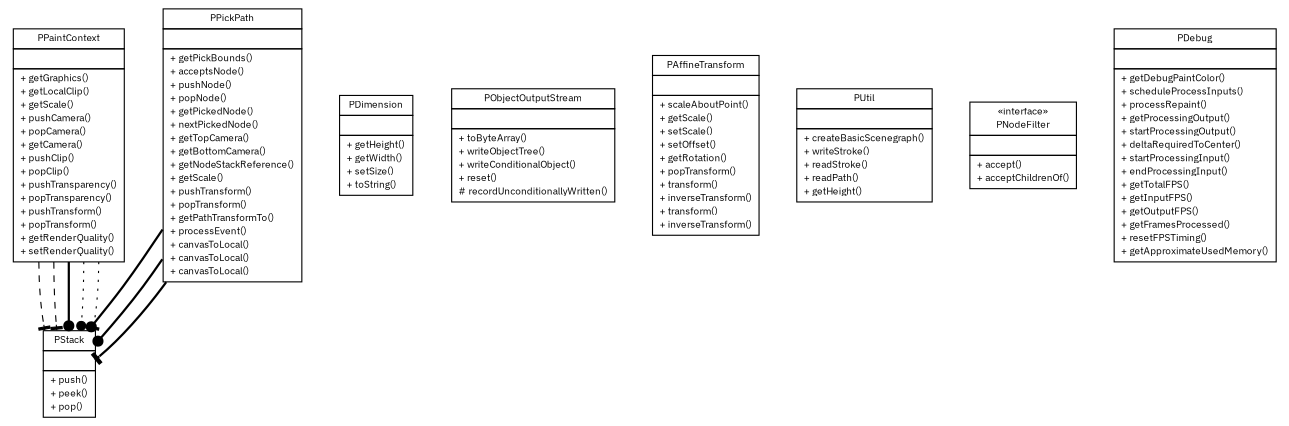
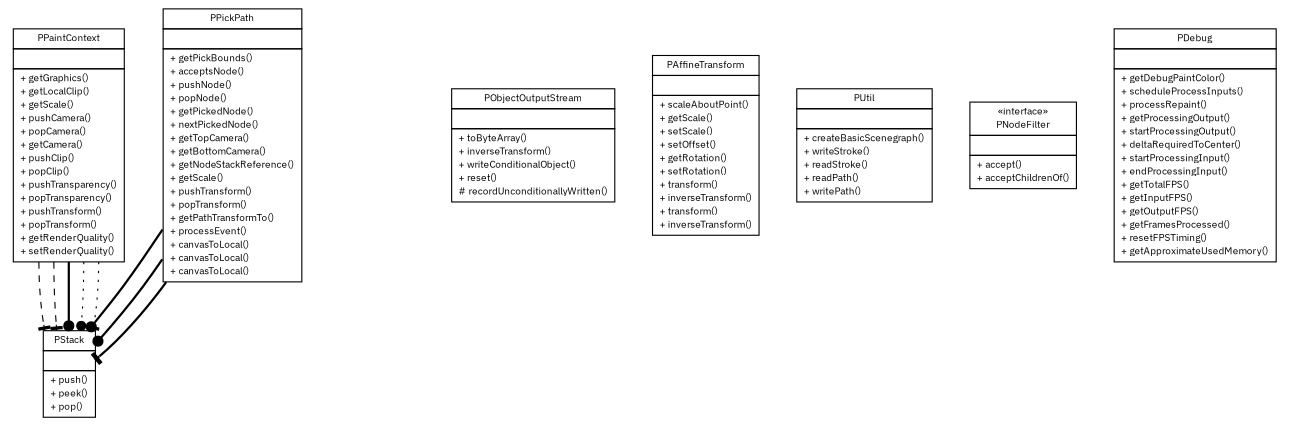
node "PDimension": removed
node "PObjectOutputStream": text "+ writeObjectTree()" -> "+ inverseTransform()"
node "PAffineTransform": text "+ popTransform()" -> "+ setRotation()"
node "PUtil": text "+ getHeight()" -> "+ writePath()"
